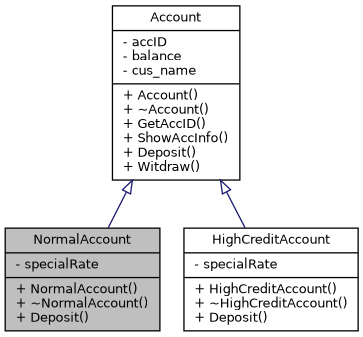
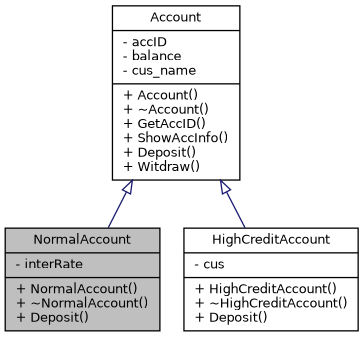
node "NormalAccount": text "- specialRate" -> "- interRate"
node "HighCreditAccount": text "- specialRate" -> "- cus"
